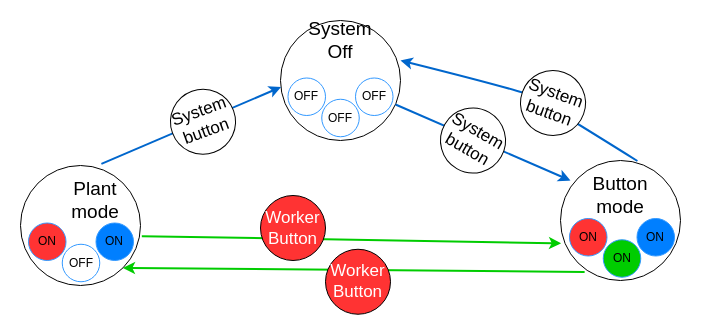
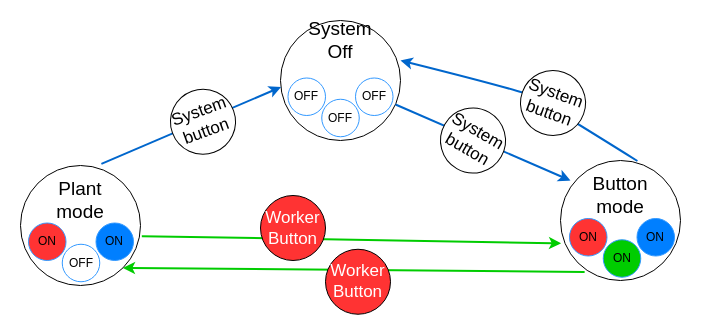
node "Plant mode": moved (96, 201) -> (81, 201)
